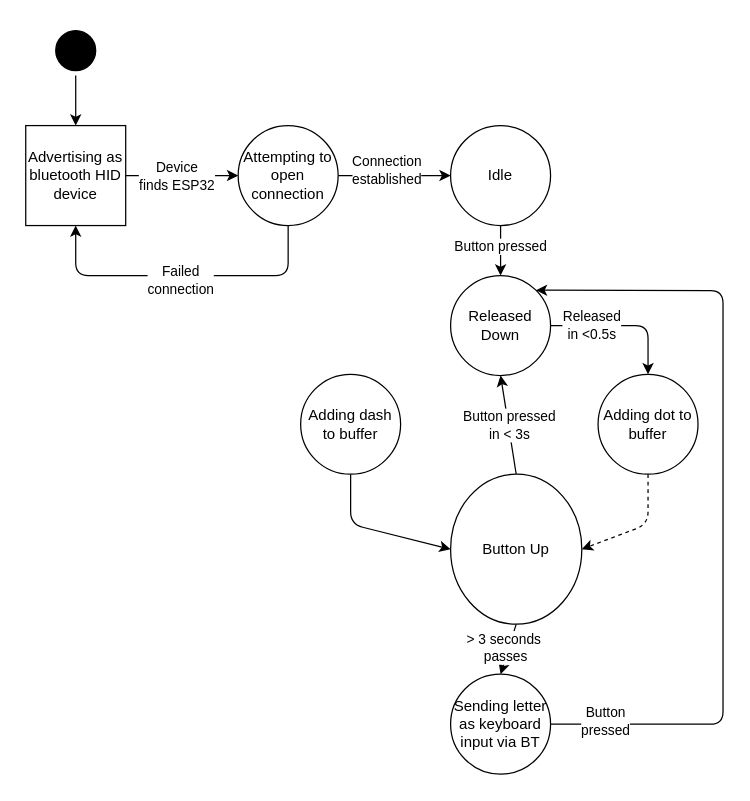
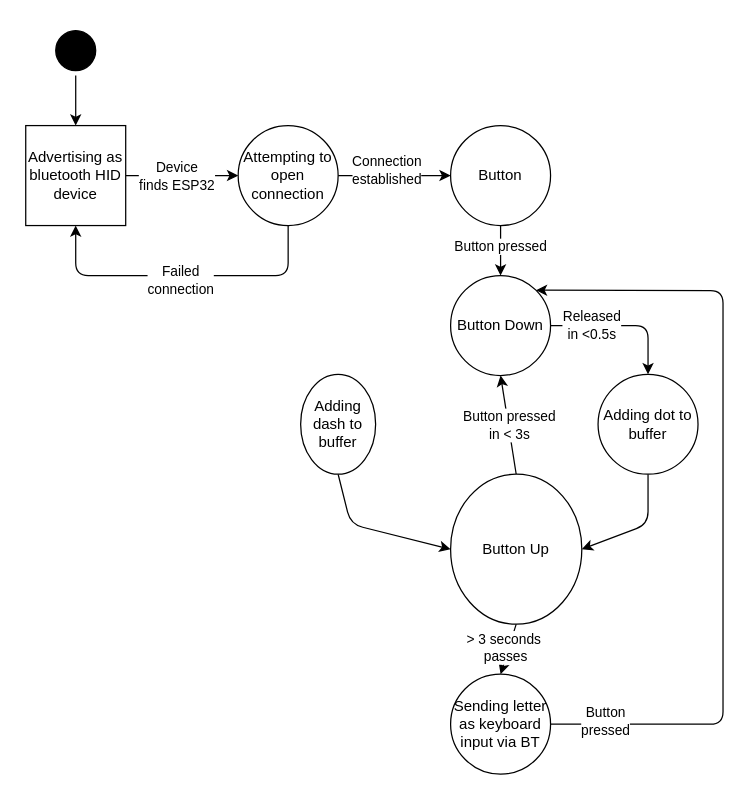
node "Idle": label "Idle" -> "Button"
node "Released Down": label "Released Down" -> "Button Down"
node "Adding dash to buffer": size 100x100 -> 75x100
edge "Adding dot to buffer" -> "Button Up": style dashed -> solid
